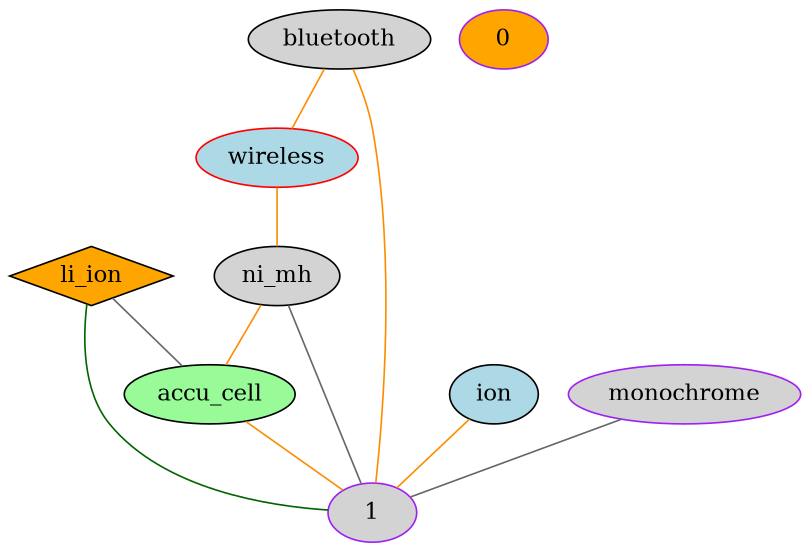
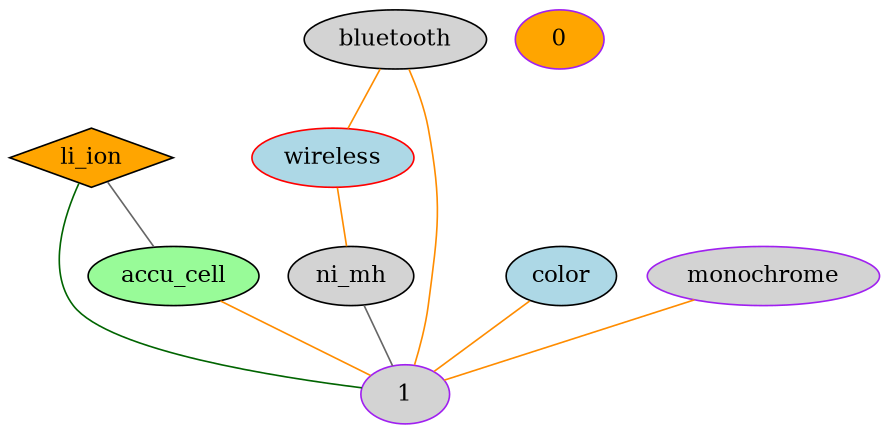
edge "ni_mh" -- "accu_cell": removed
node "ion": label "ion" -> "color"
edge "monochrome" -- "1": color gray40 -> darkorange
